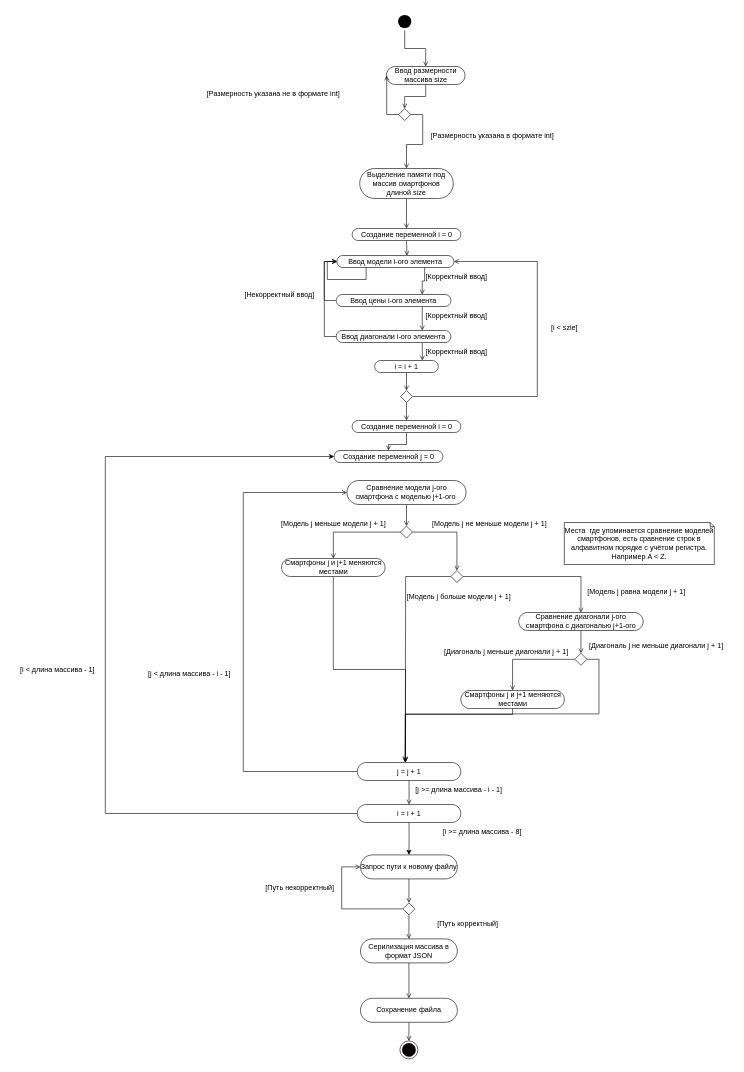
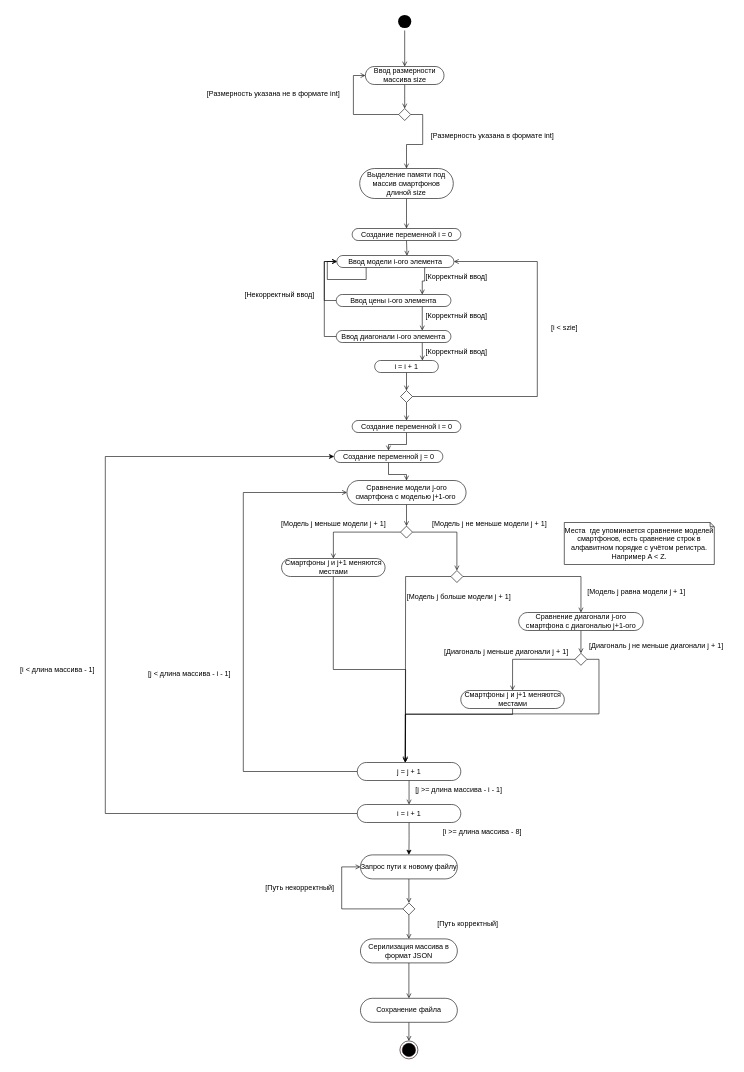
node "Ввод размерности массива size": moved (426, 75) -> (405, 75)
edge "Создание переменной j = 0" -> "Сравнение модели j-ого смартфона с моделью j+1-ого": added
